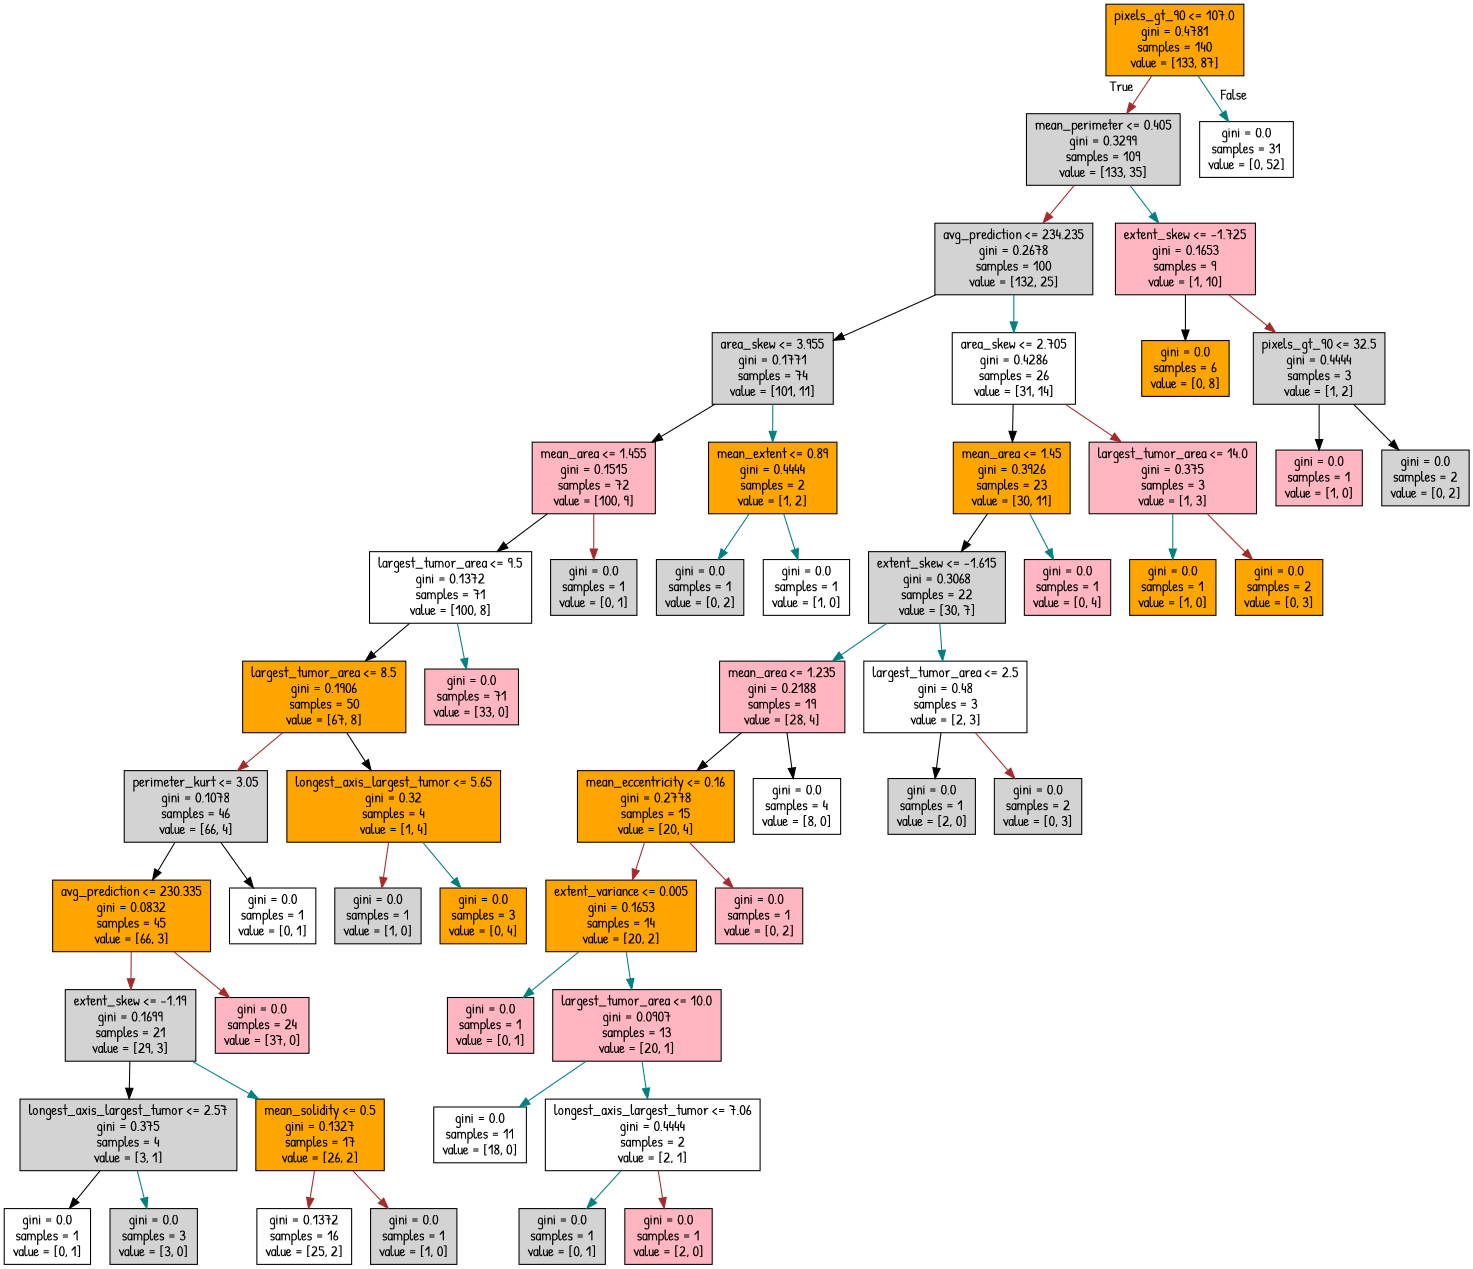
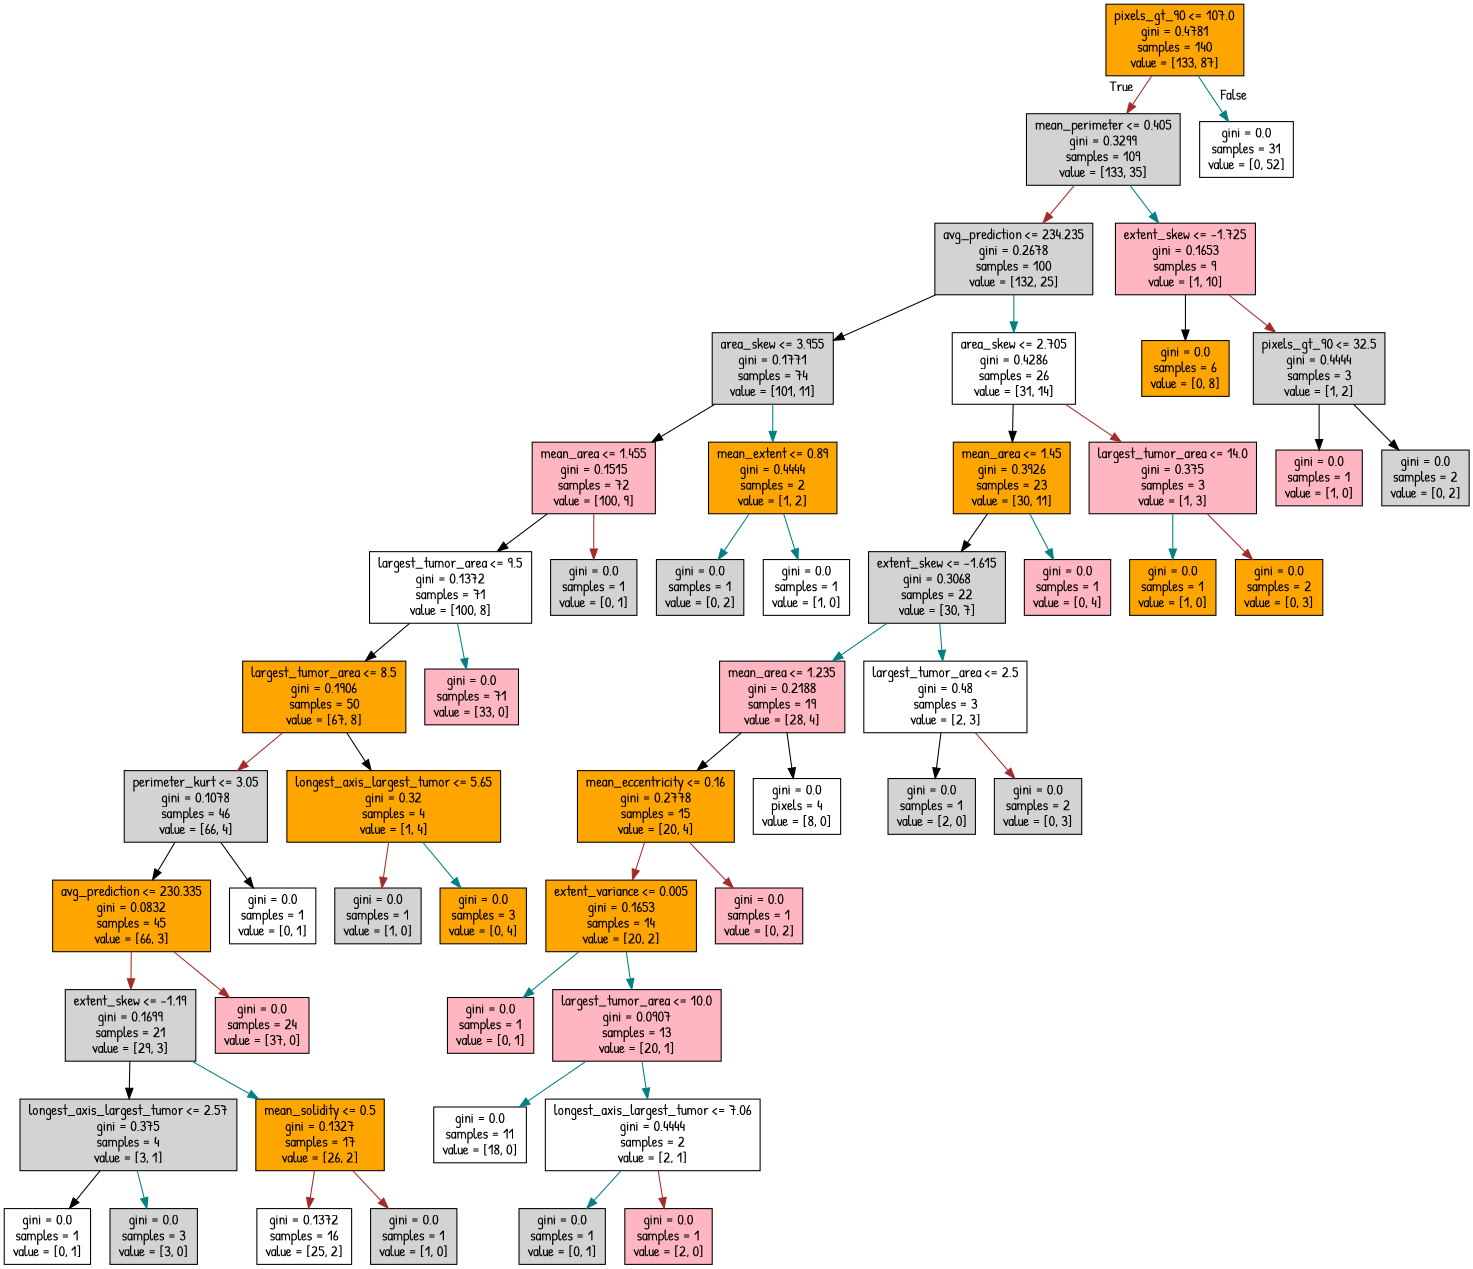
node "gini = 0.0 samples = 4 value = [8, 0]": label "gini = 0.0 samples = 4 value = [8, 0]" -> "gini = 0.0 pixels = 4 value = [8, 0]"
